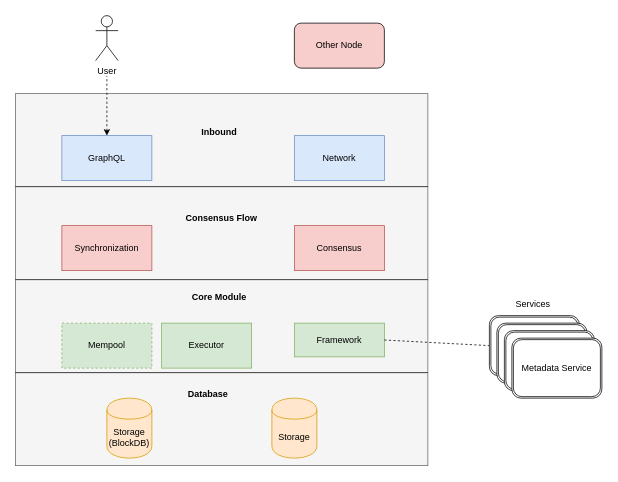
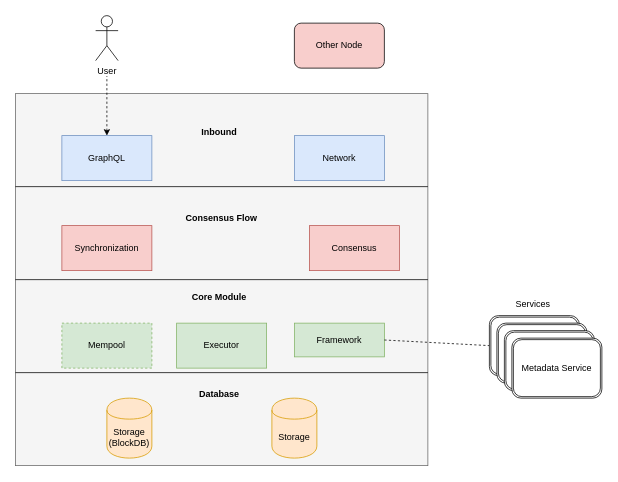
node "Consensus": moved (339, 248) -> (354, 248)
node "Executor": moved (207, 345) -> (222, 345)
node "Database": moved (208, 394) -> (219, 394)
